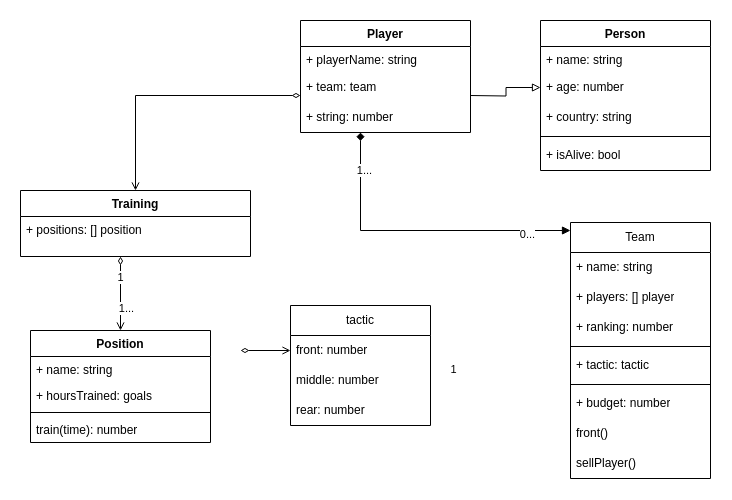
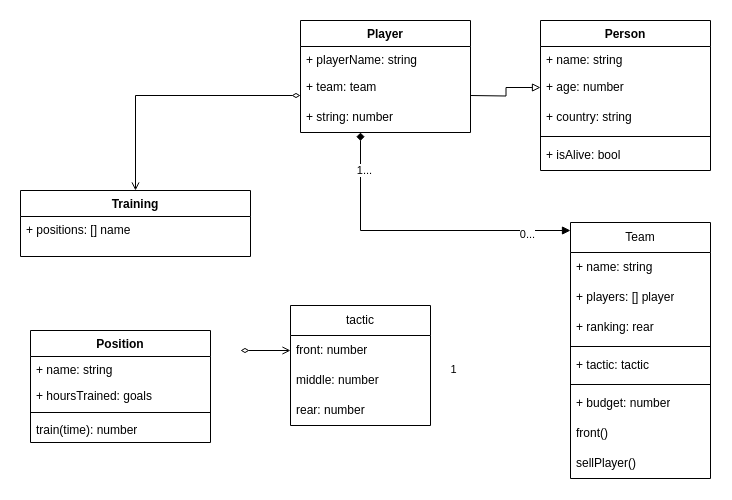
node "+ positions: [] position": label "+ positions: [] position" -> "+ positions: [] name"
edge "Training" -- "Position": removed, labels "1", "1..."
node "+ ranking: number": label "+ ranking: number" -> "+ ranking: rear"
